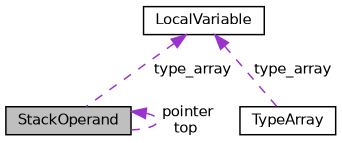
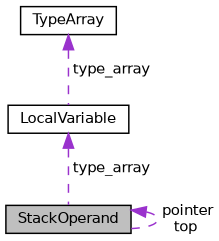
edge "TypeArray" -> "LocalVariable": reversed
